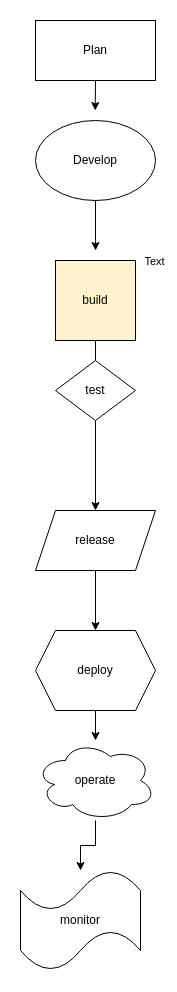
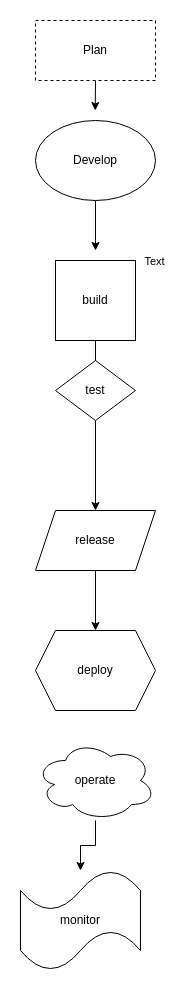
node "Plan": style solid -> dashed
node "build": fillcolor #fff2cc -> #ffffff
edge "deploy" -> "operate": removed
